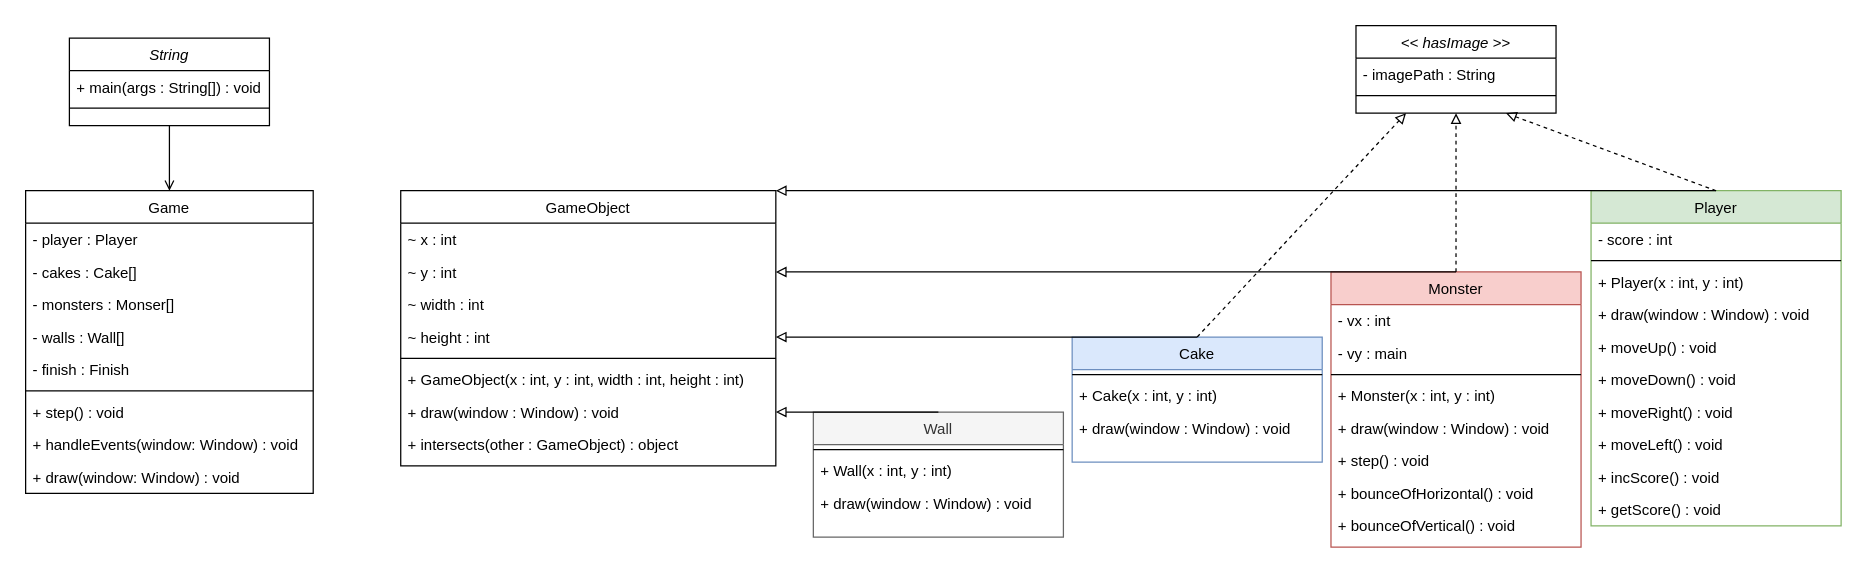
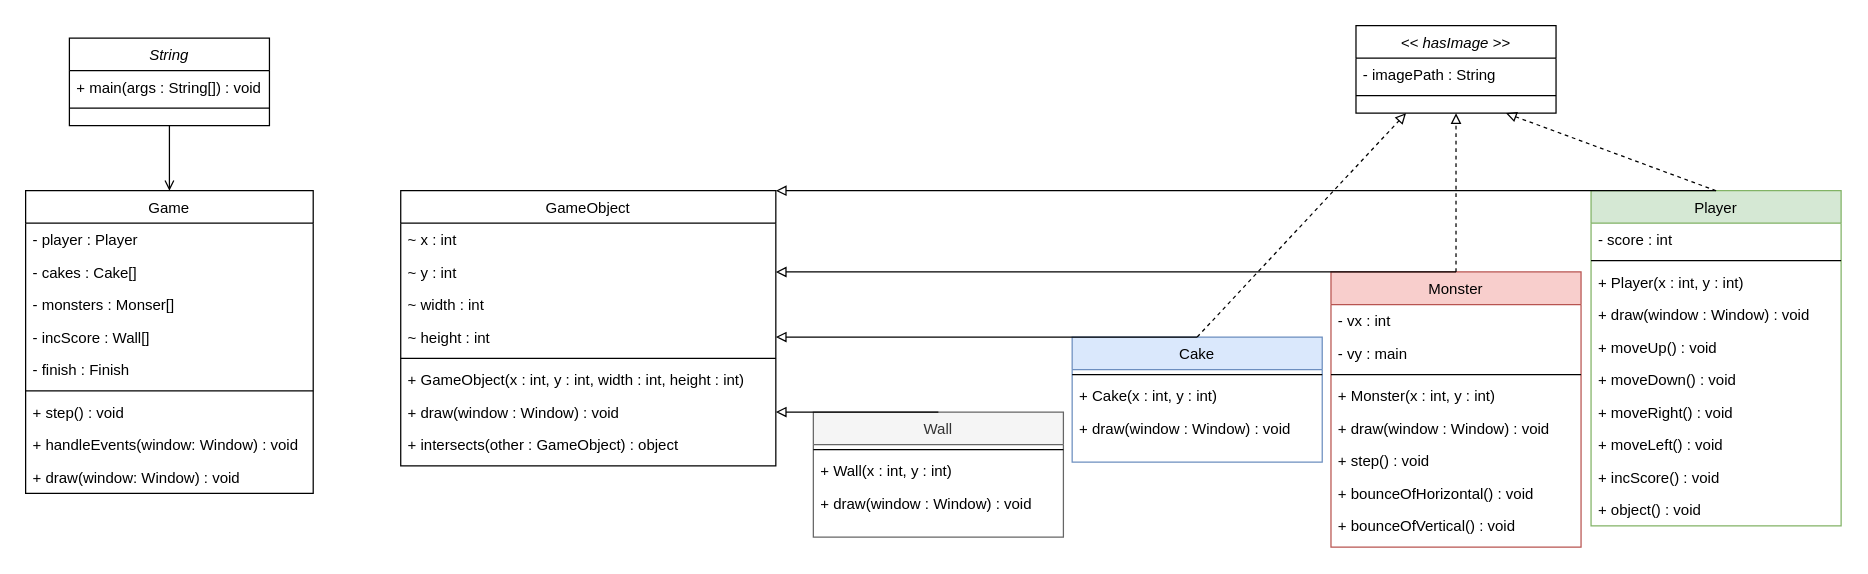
node "- walls : Wall[]": label "- walls : Wall[]" -> "- incScore : Wall[]"
node "+ getScore() : void": label "+ getScore() : void" -> "+ object() : void"
